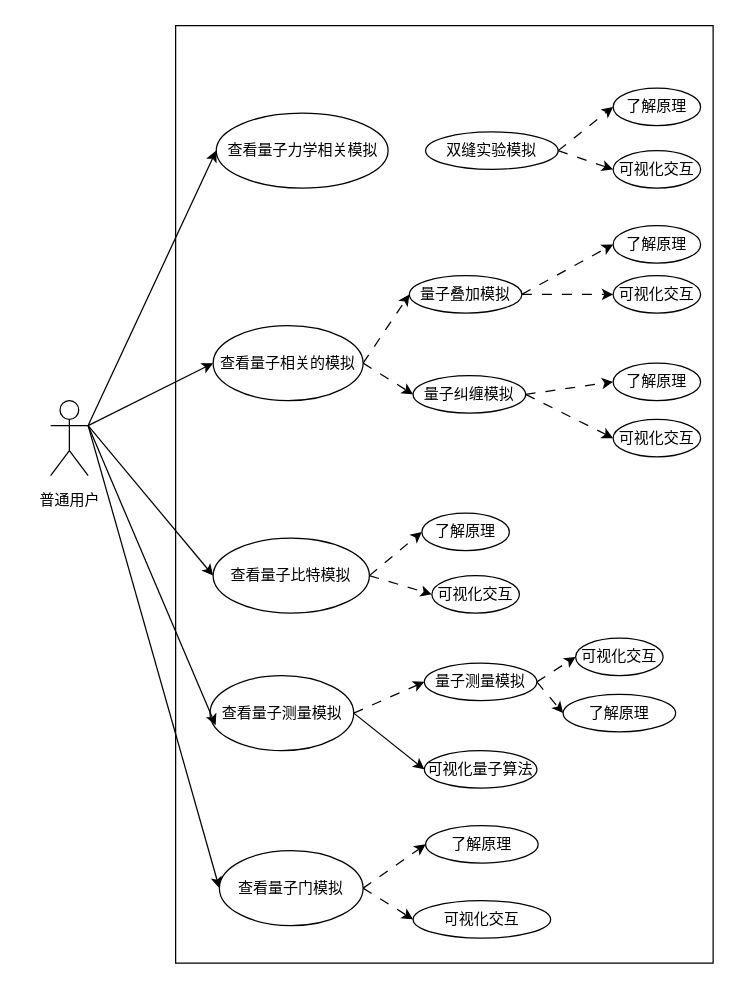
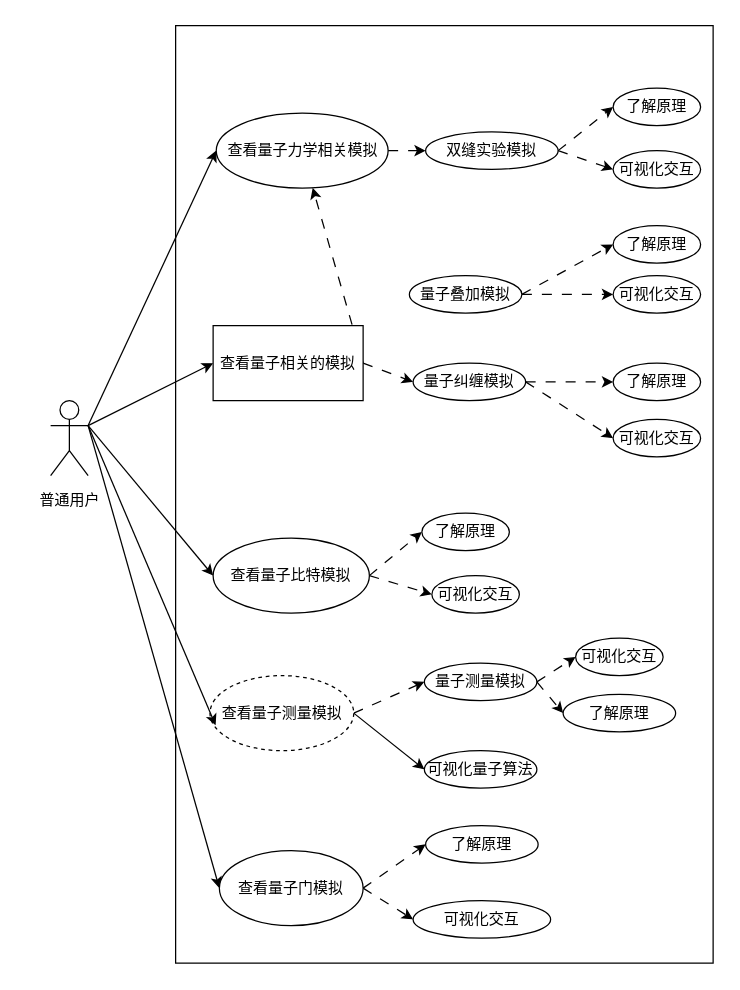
edge "查看量子力学相关模拟" -> "双缝实验模拟": added
edge "查看量子相关的模拟" -> "量子叠加模拟": now "查看量子相关的模拟" -> "查看量子力学相关模拟"
node "查看量子相关的模拟": shape ellipse -> rectangle
node "量子纠缠模拟": moved (469, 394) -> (469, 382)
node "查看量子测量模拟": style solid -> dashed
